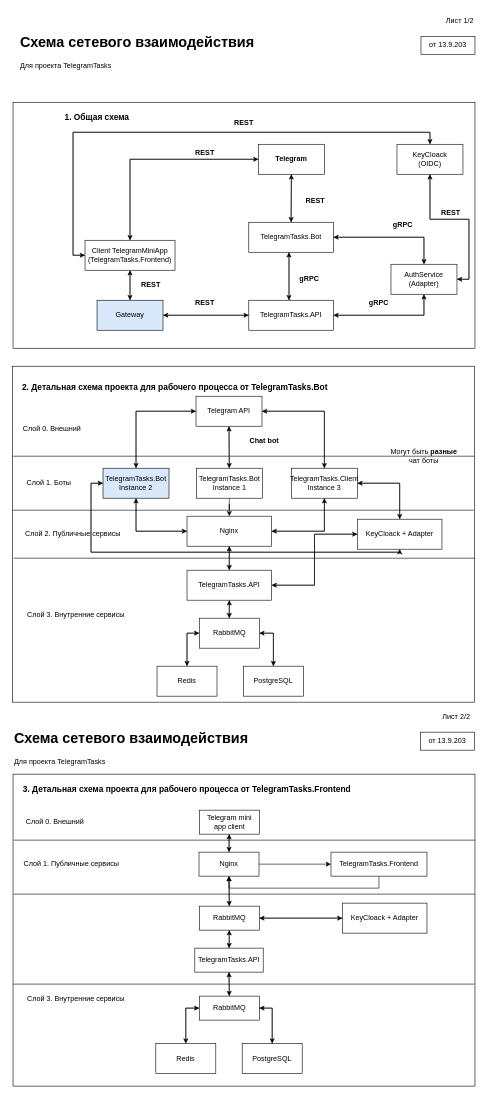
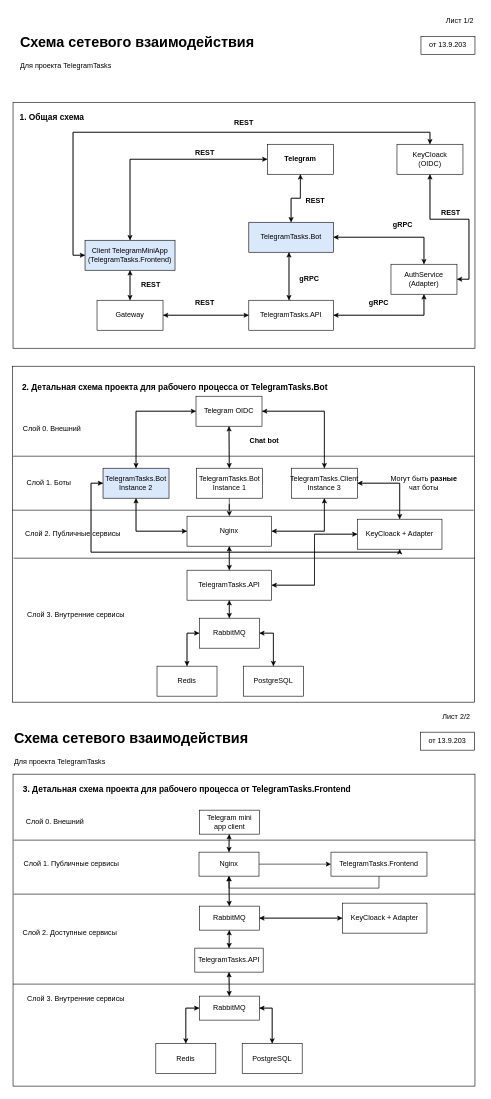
node "1. Общая схема": moved (97, 117) -> (52, 117)
node "Telegram": moved (291, 159) -> (300, 159)
node "TelegramTasks.Bot": fillcolor #ffffff -> #dae8fc
node "Client TelegramMiniApp (TelegramTasks.Frontend)": fillcolor #ffffff -> #dae8fc
node "Gateway": fillcolor #dae8fc -> #ffffff
node "Telegram API": label "Telegram API" -> "Telegram OIDC"
node "Могут быть разные чат боты": moved (424, 456) -> (424, 483)
node "Слой 2. Доступные сервисы": added
